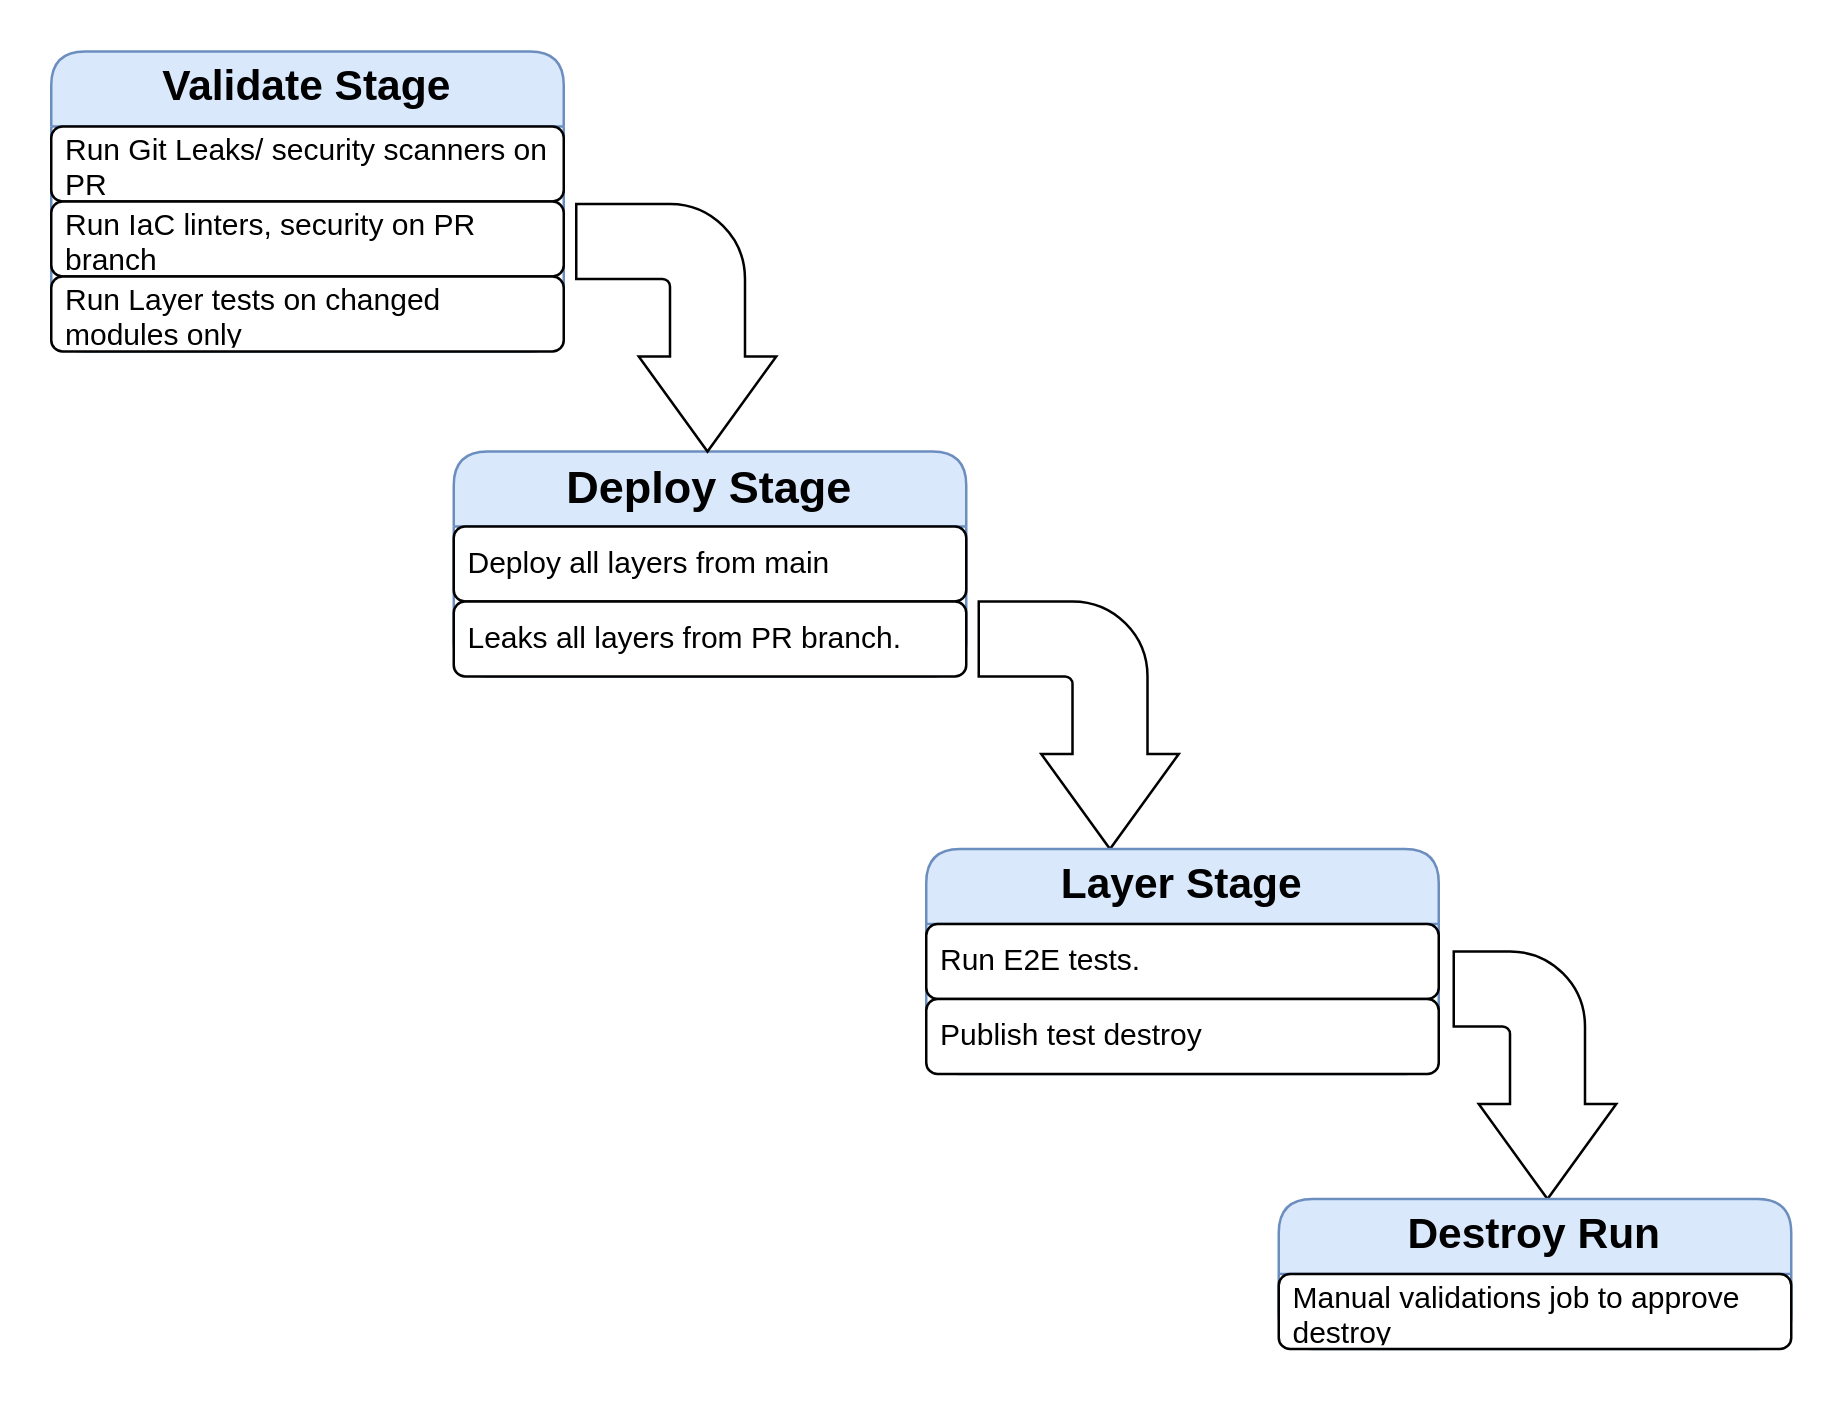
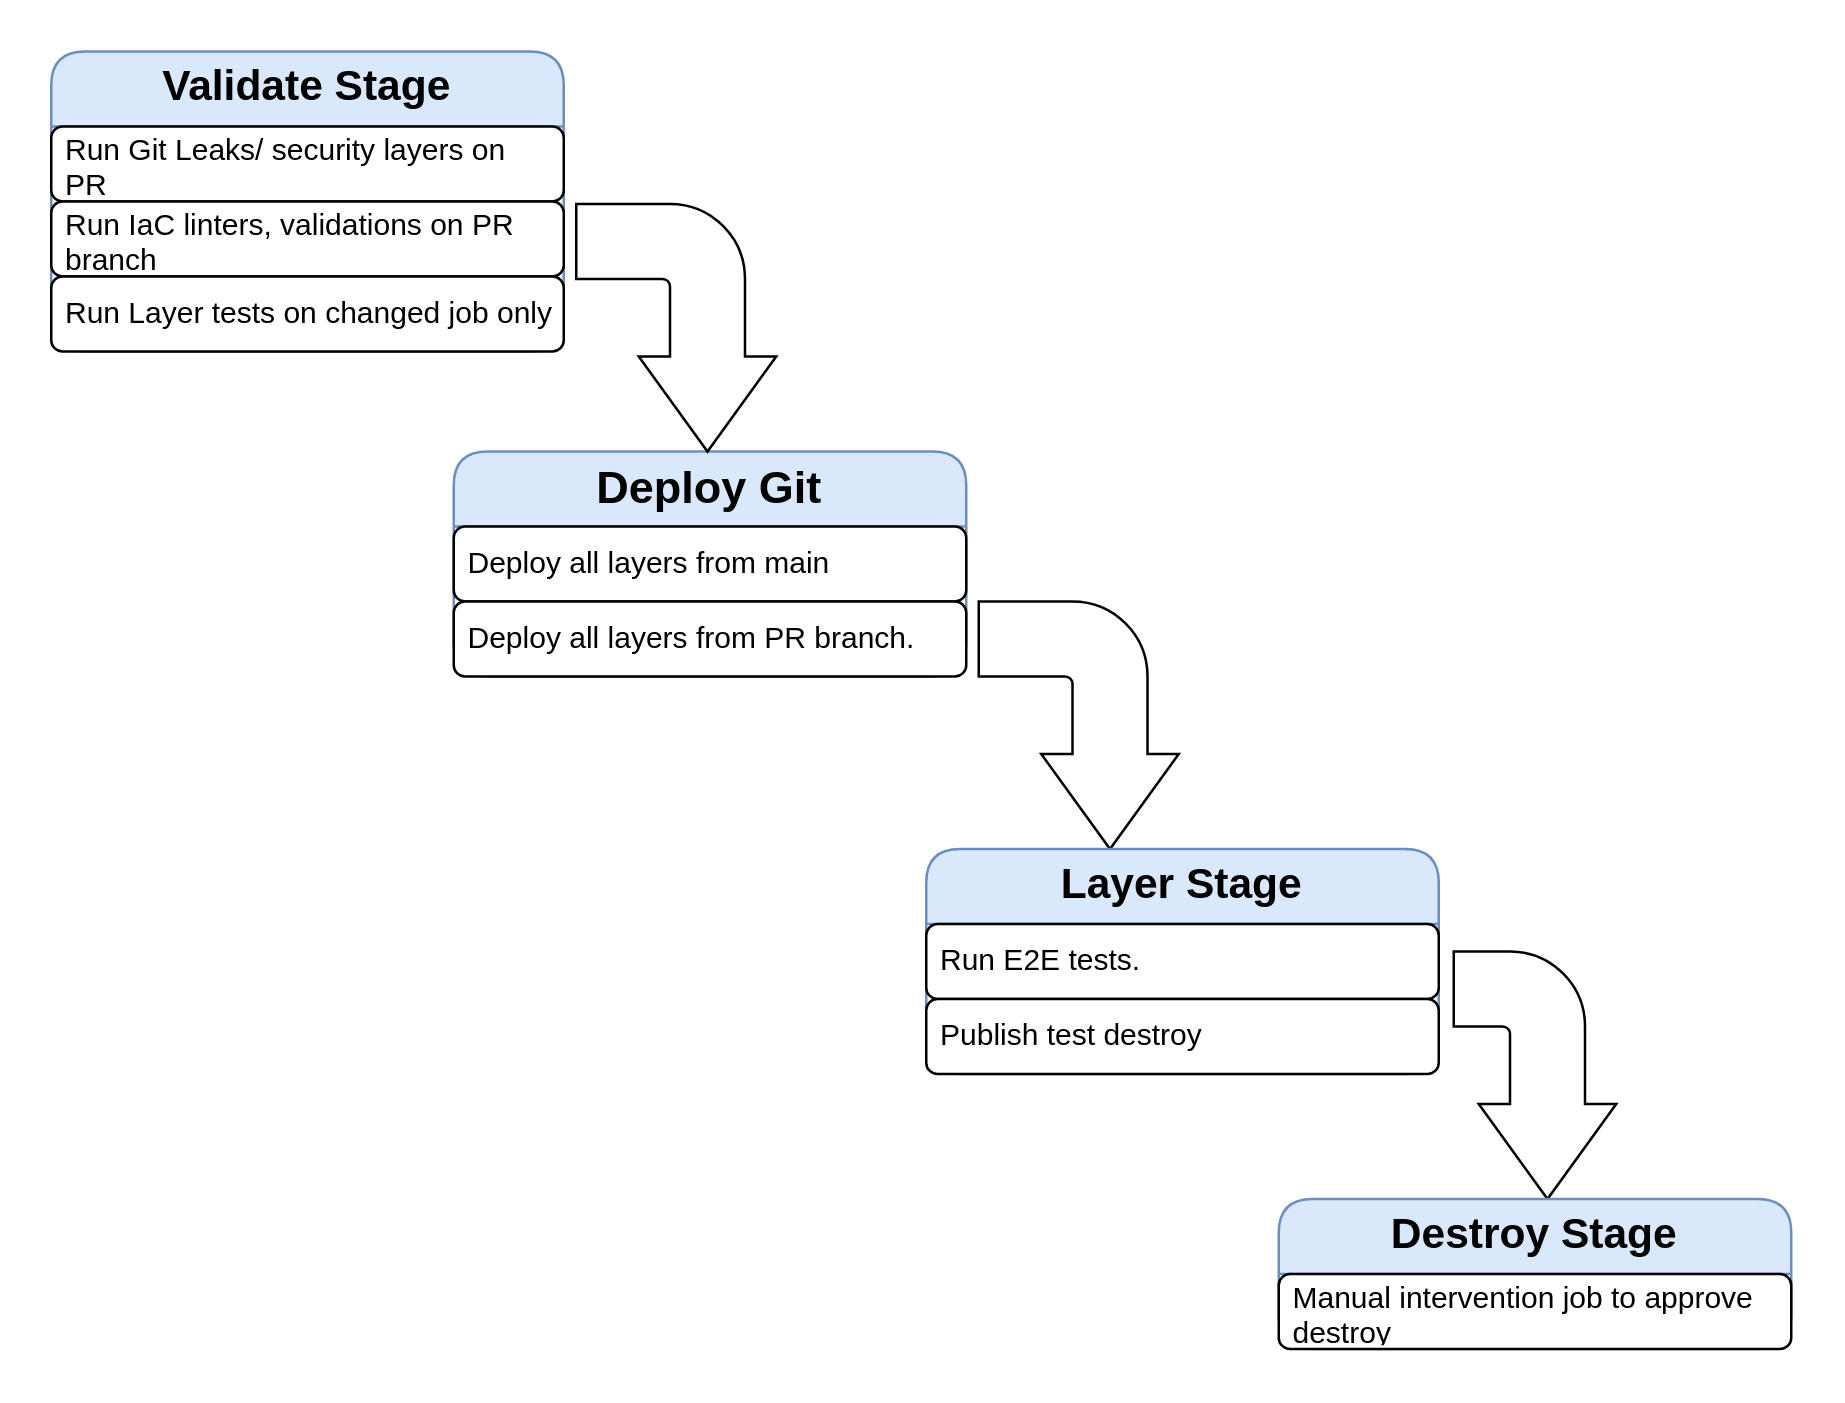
node "Run Git Leaks/ security scanners on PR": label "Run Git Leaks/ security scanners on PR" -> "Run Git Leaks/ security layers on PR"
node "Run IaC linters, security on PR branch": label "Run IaC linters, security on PR branch" -> "Run IaC linters, validations on PR branch"
node "Run Layer tests on changed modules only": label "Run Layer tests on changed modules only" -> "Run Layer tests on changed job only"
node "Deploy Stage": label "Deploy Stage" -> "Deploy Git"
node "Leaks all layers from PR branch.": label "Leaks all layers from PR branch." -> "Deploy all layers from PR branch."
node "Destroy Run": label "Destroy Run" -> "Destroy Stage"
node "Manual validations job to approve destroy": label "Manual validations job to approve destroy" -> "Manual intervention job to approve destroy"
